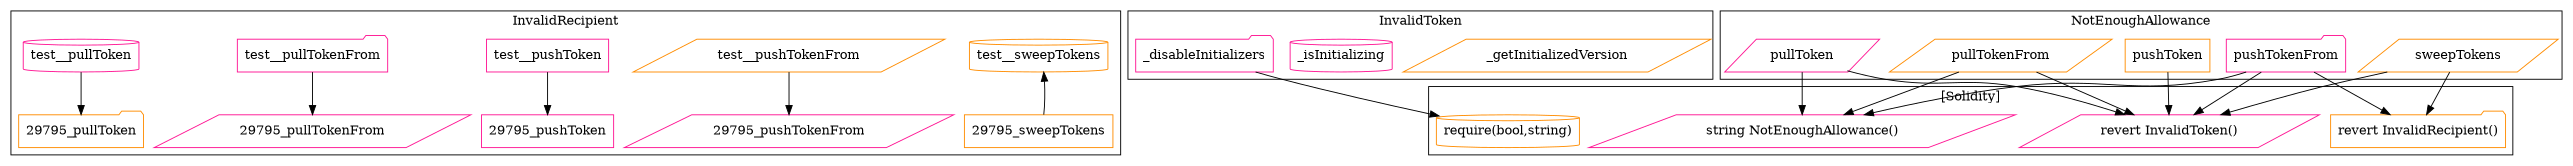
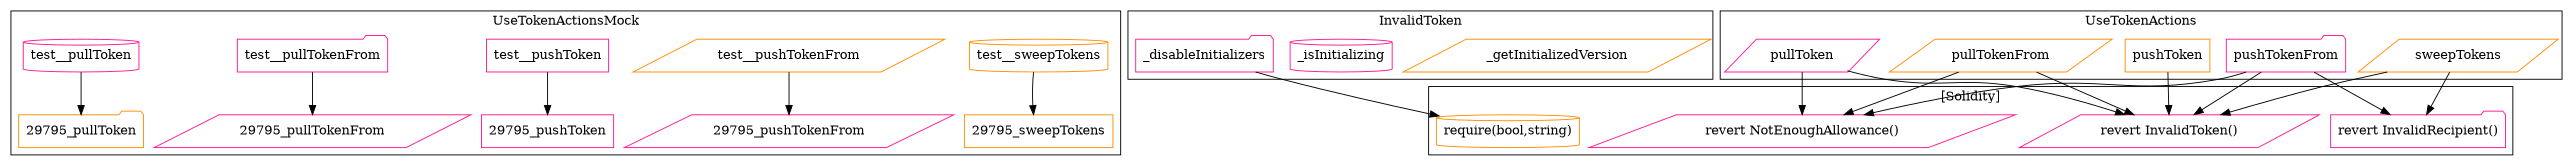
cluster "InvalidRecipient": label "InvalidRecipient" -> "UseTokenActionsMock"
cluster "NotEnoughAllowance": label "NotEnoughAllowance" -> "UseTokenActions"
edge "29795_sweepTokens" -> "test__sweepTokens": reversed
node "string NotEnoughAllowance()": label "string NotEnoughAllowance()" -> "revert NotEnoughAllowance()"
node "revert InvalidRecipient()": color darkorange -> deeppink
